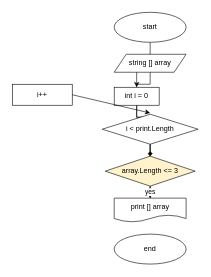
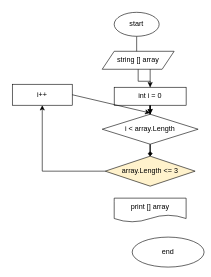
node "start": size 72x30 -> 45x24
node "string [] array": moved (150, 63) -> (138, 60)
node "int i = 0": size 45x18 -> 72x18
node "i < print.Length": label "i < print.Length" -> "i < array.Length"
edge "array.Length <= 3" -> "i++": added
edge "array.Length <= 3" -> "print [] array": removed, label "yes"
node "end": moved (150, 249) -> (168, 252)
